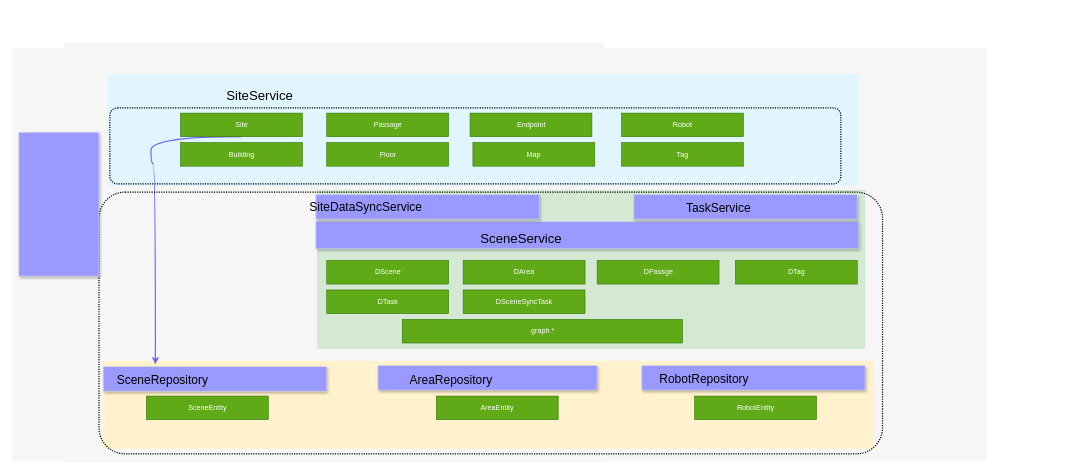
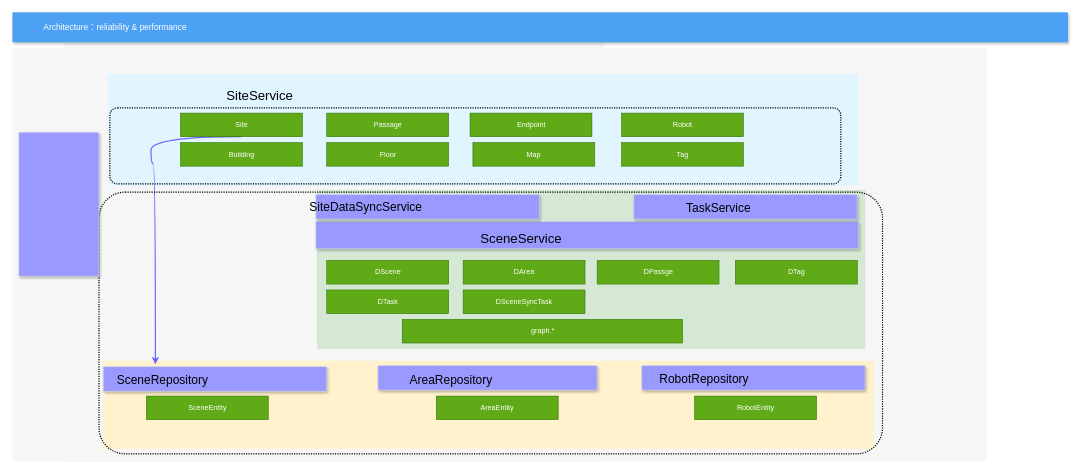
node "Architecture：reliability & performance": added
